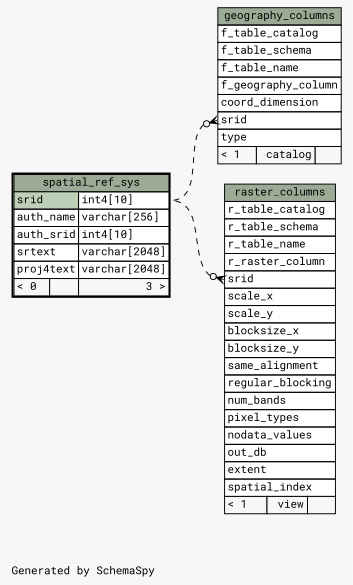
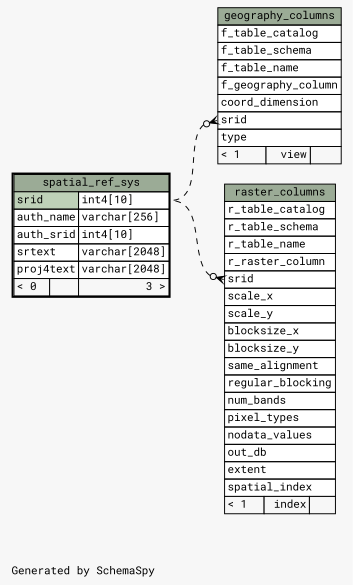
node "geography_columns": text "catalog" -> "view"
node "raster_columns": text "view" -> "index"
